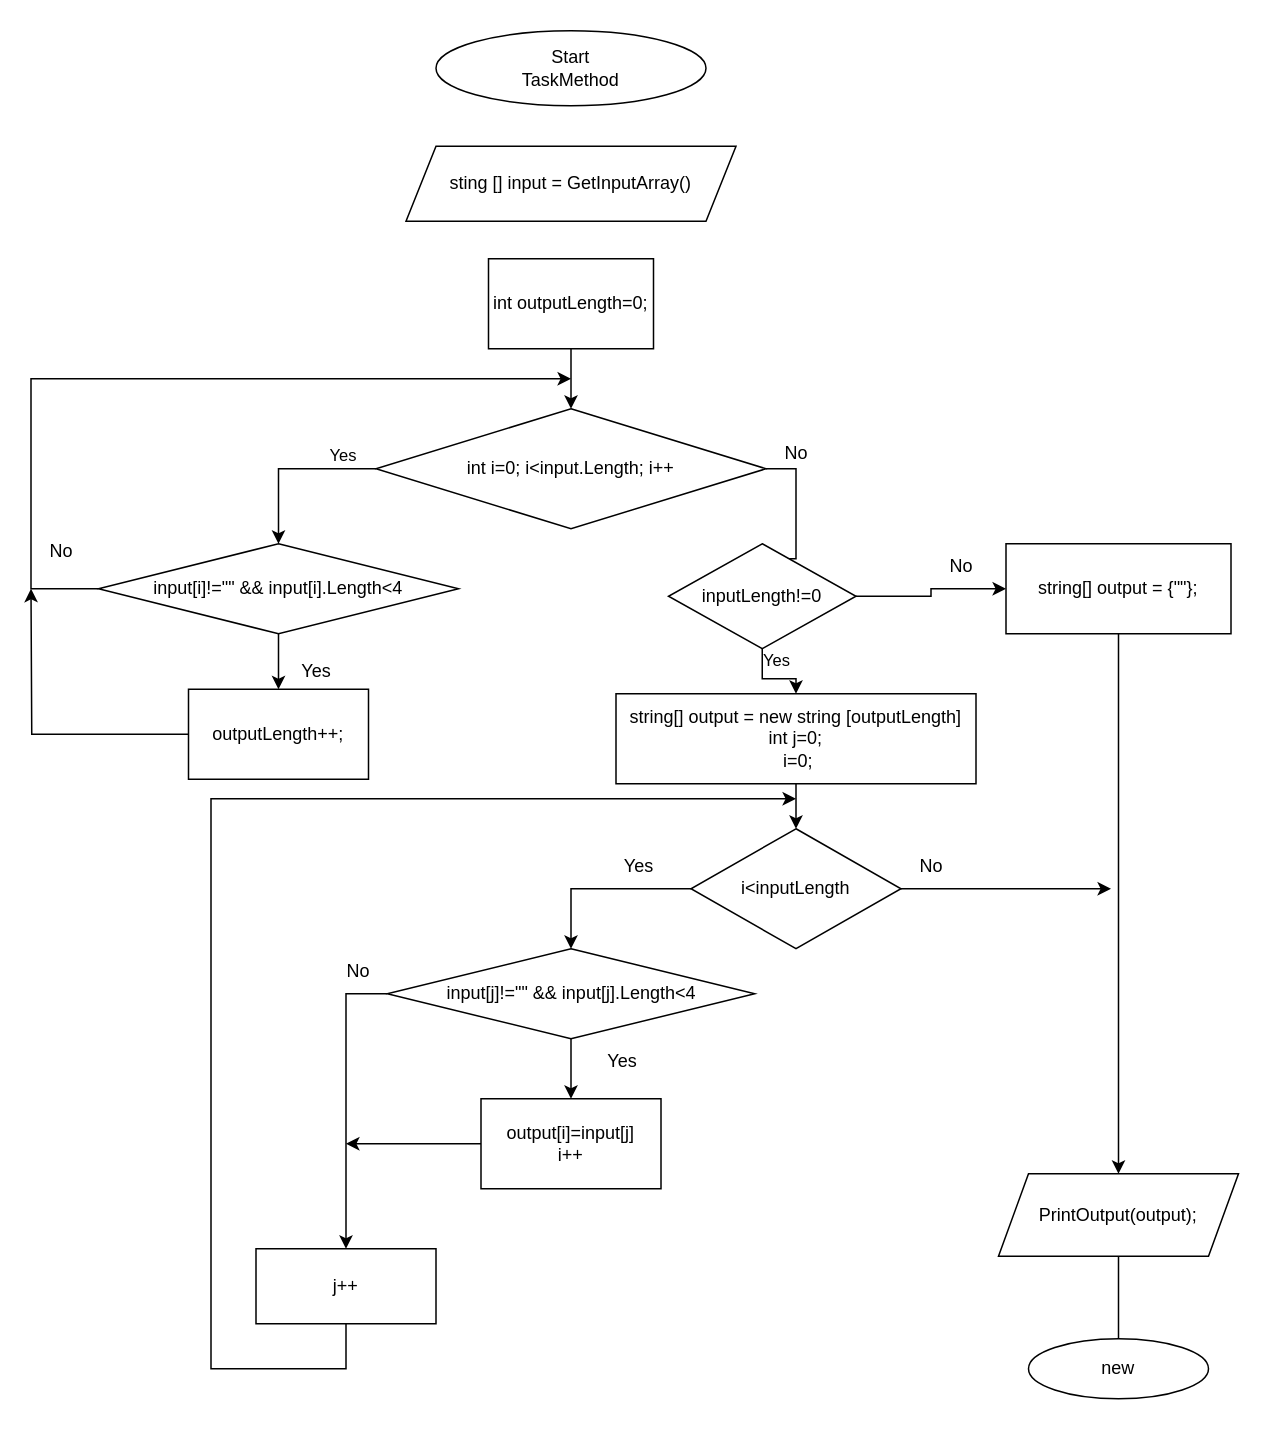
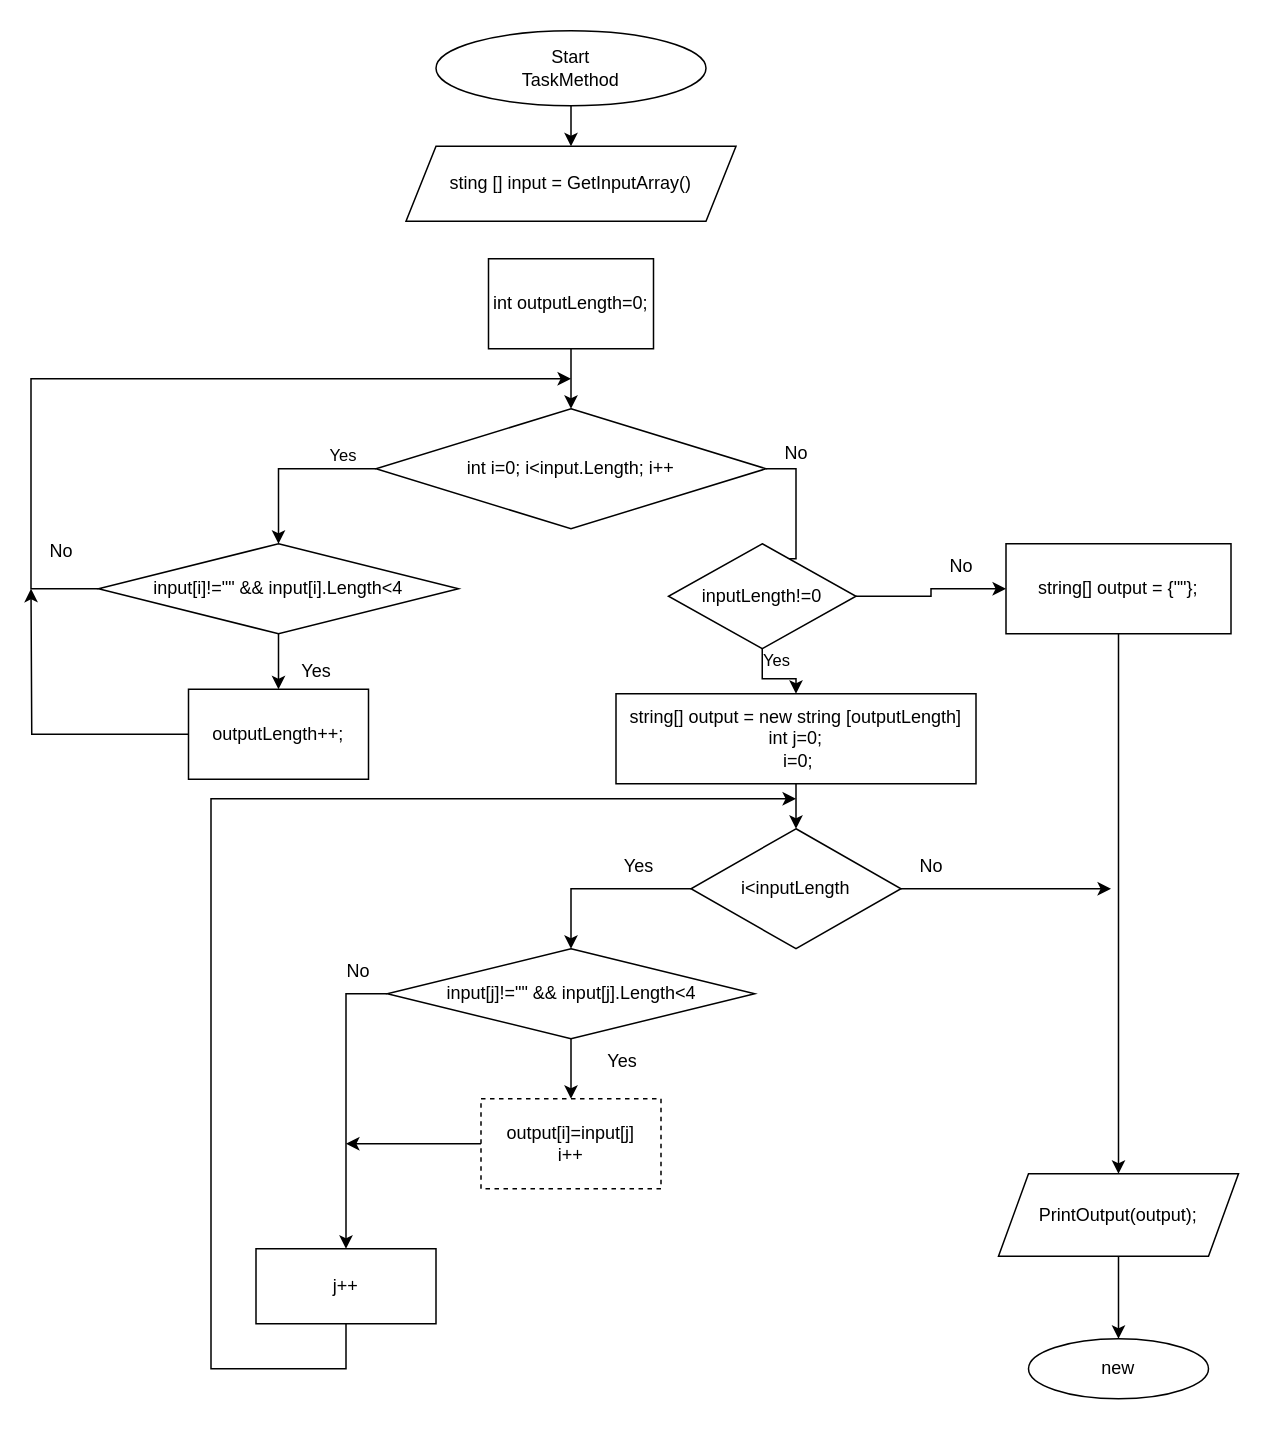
edge "Start TaskMethod" -> "sting [] input = GetInputArray()": added
node "output[i]=input[j] i++": style solid -> dashed
edge "PrintOutput(output);" -- "new": arrowhead none -> classic
